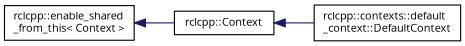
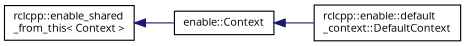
node "rclcpp::Context": label "rclcpp::Context" -> "enable::Context"
node "rclcpp::contexts::default _context::DefaultContext": label "rclcpp::contexts::default _context::DefaultContext" -> "rclcpp::enable::default _context::DefaultContext"
